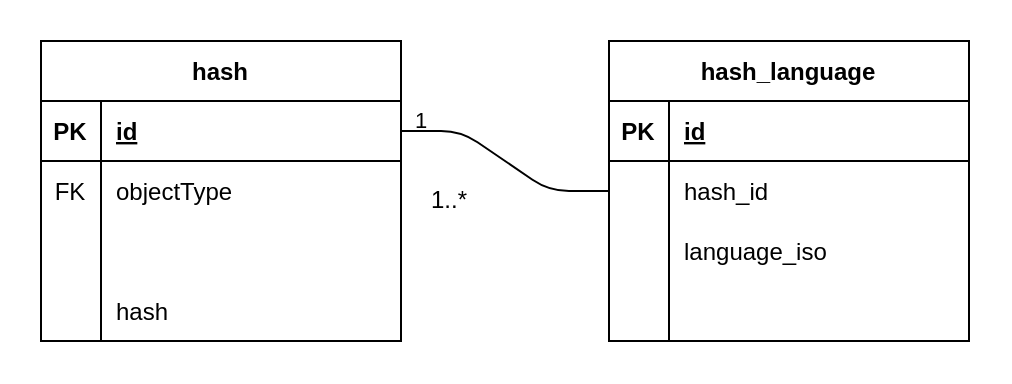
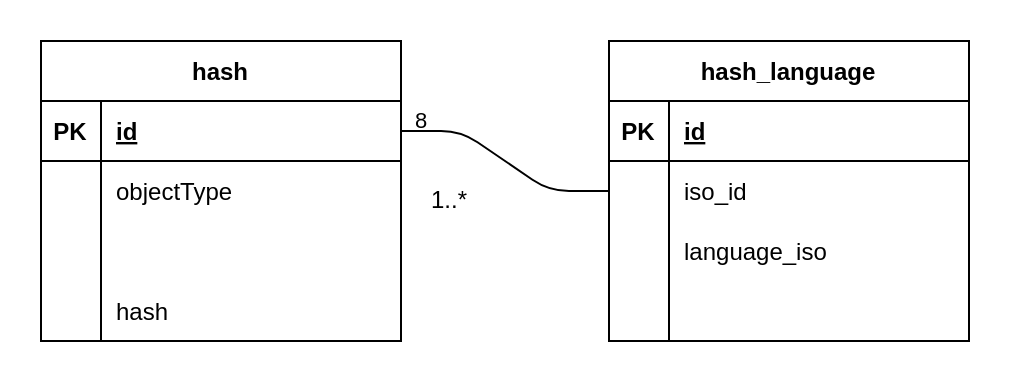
node "1": label "1" -> "8"
node "FK": removed
node "hash_id": label "hash_id" -> "iso_id"
